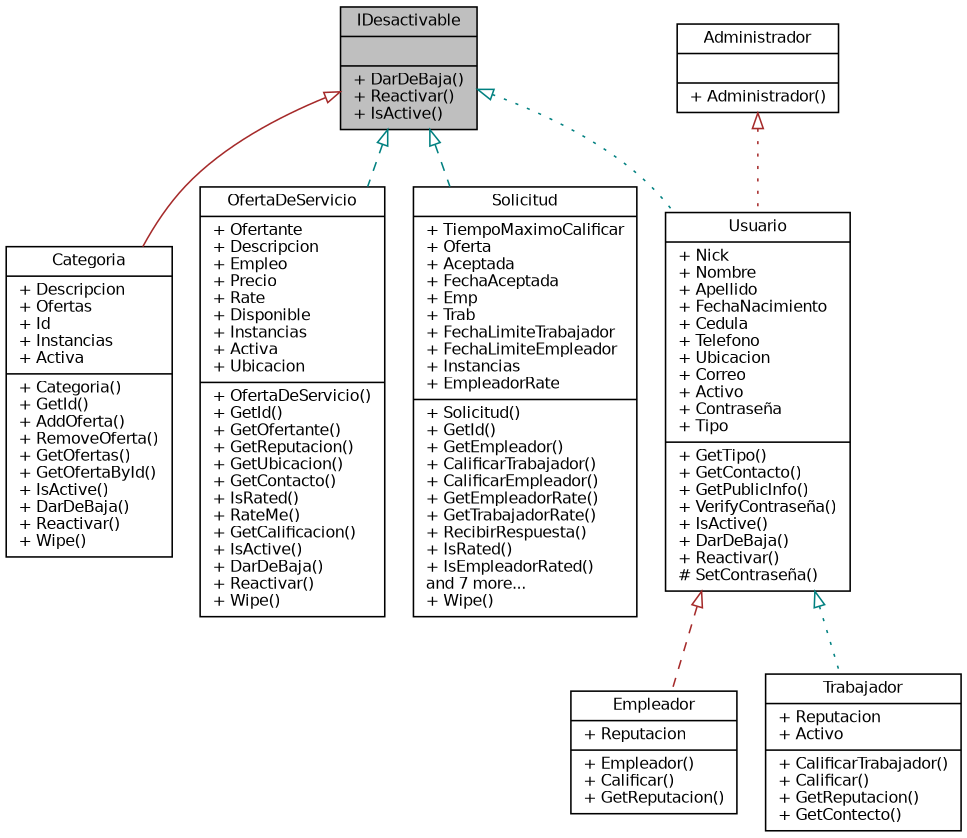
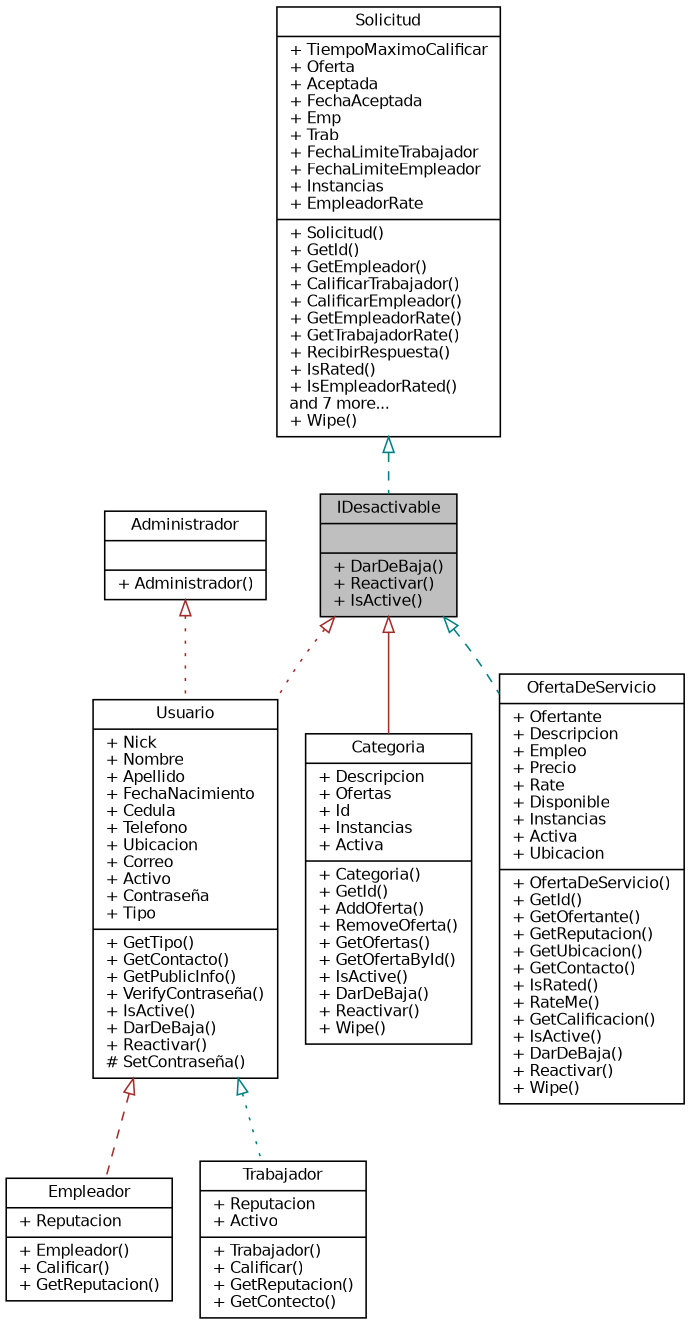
edge "Usuario" -> "IDesactivable": color teal -> brown
edge "Solicitud" -> "IDesactivable": reversed
node "Trabajador": text "+ CalificarTrabajador()" -> "+ Trabajador()"
